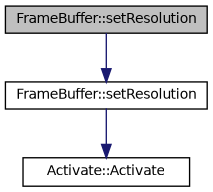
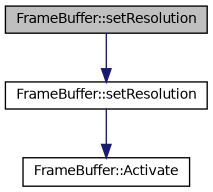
node "Activate::Activate": label "Activate::Activate" -> "FrameBuffer::Activate"
